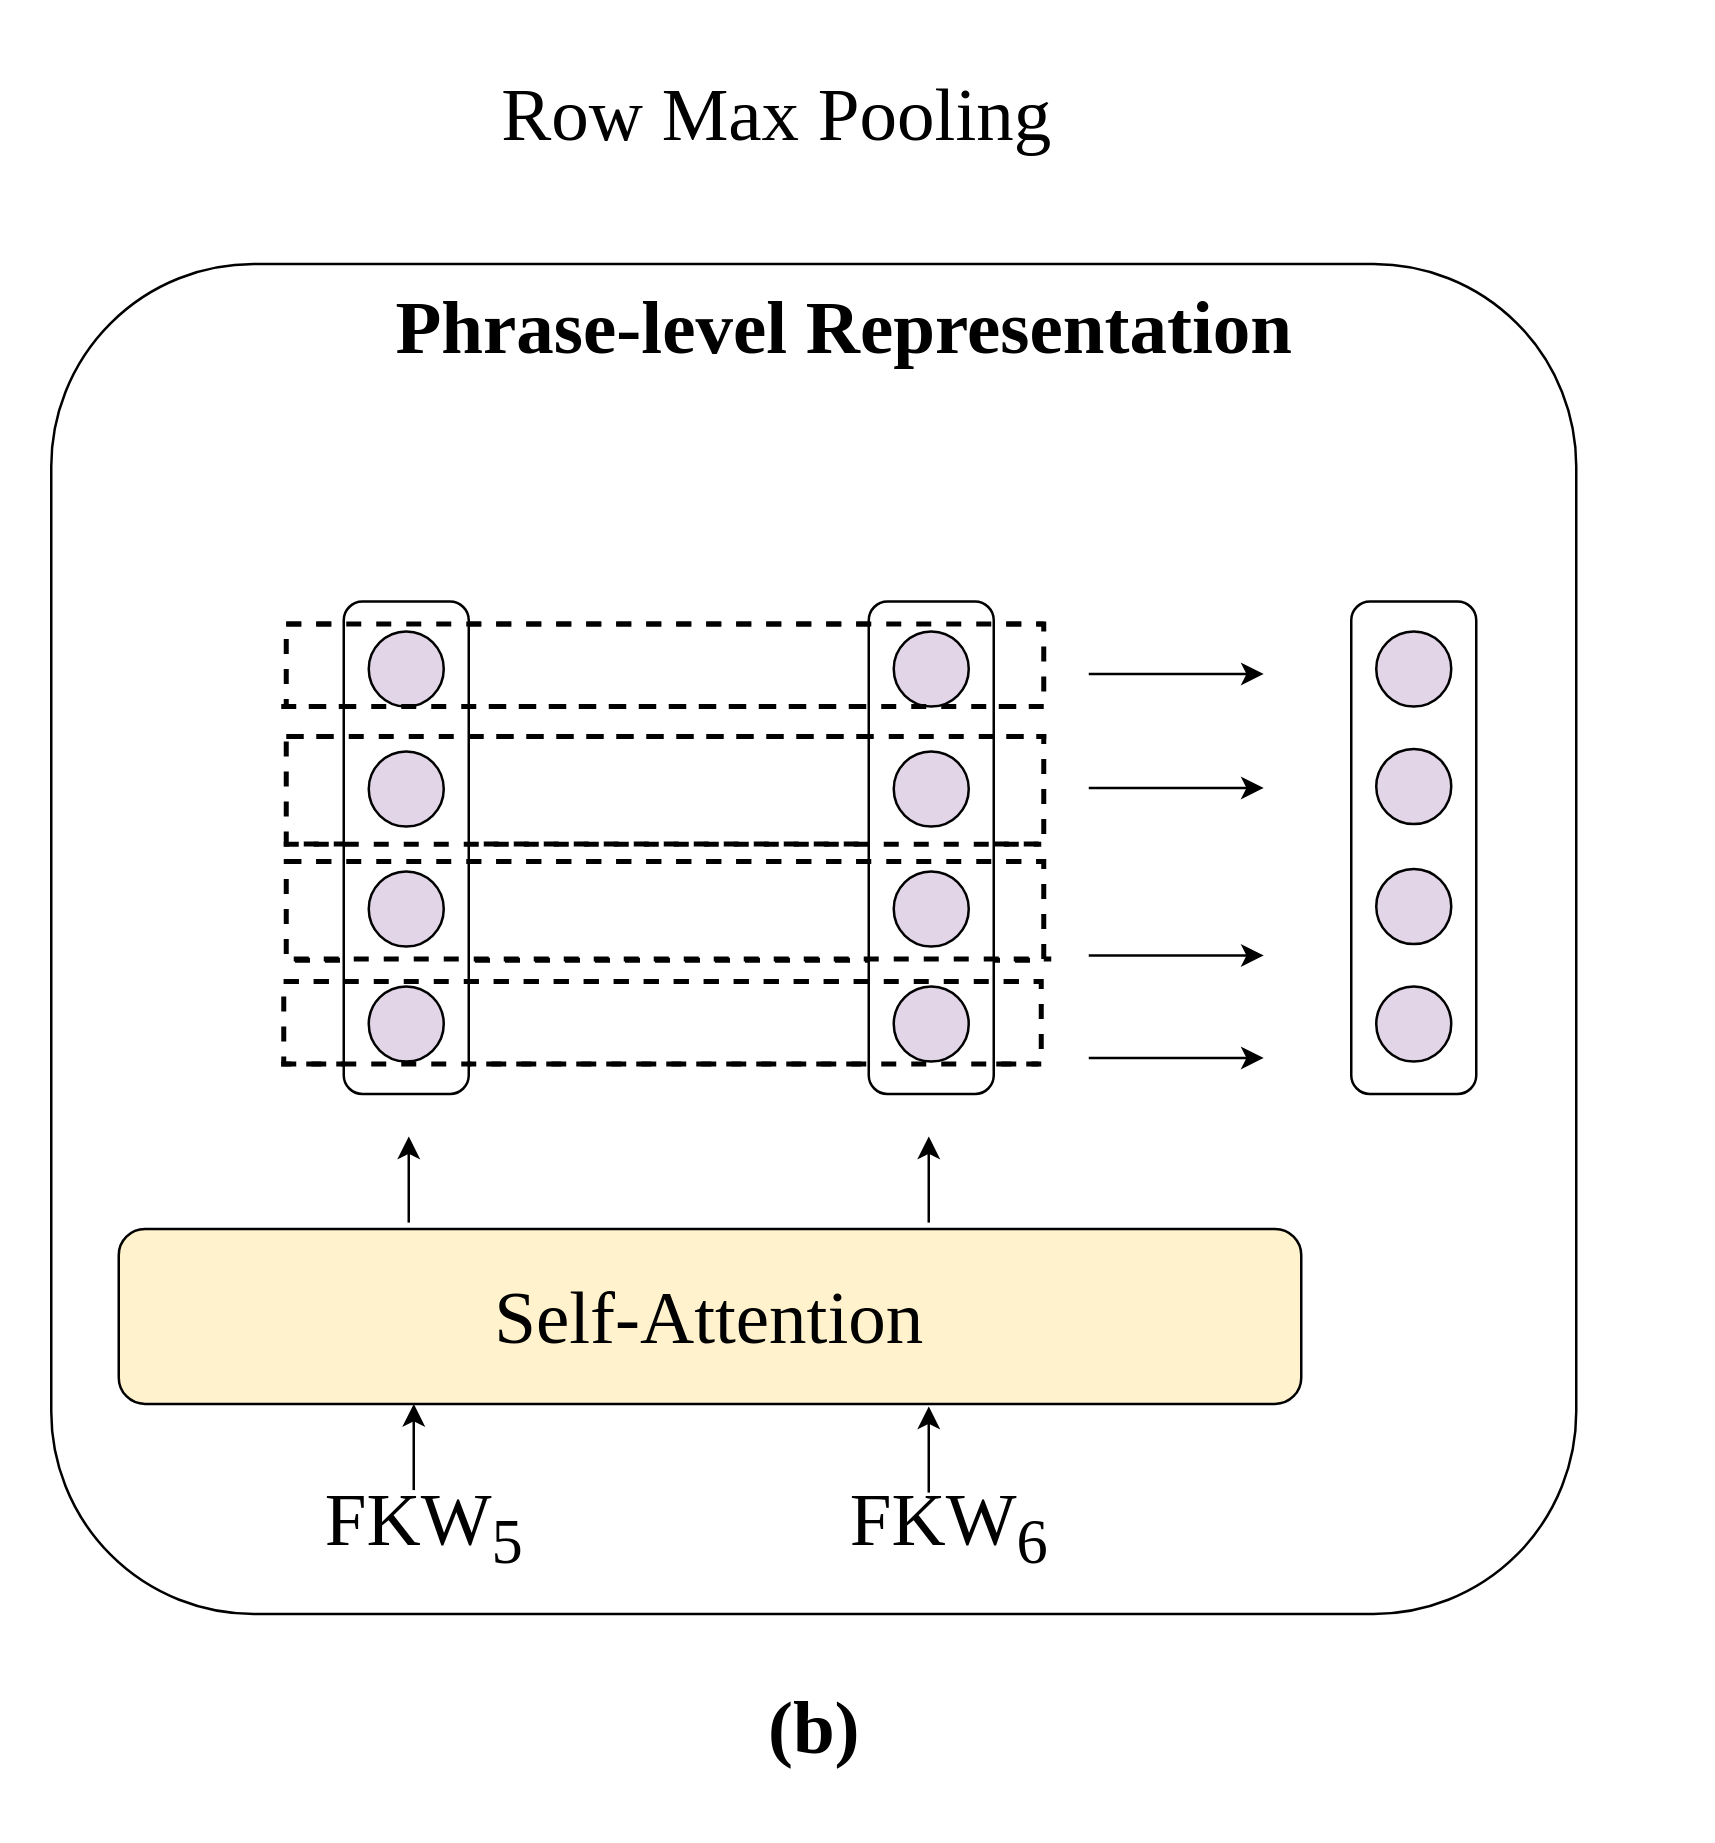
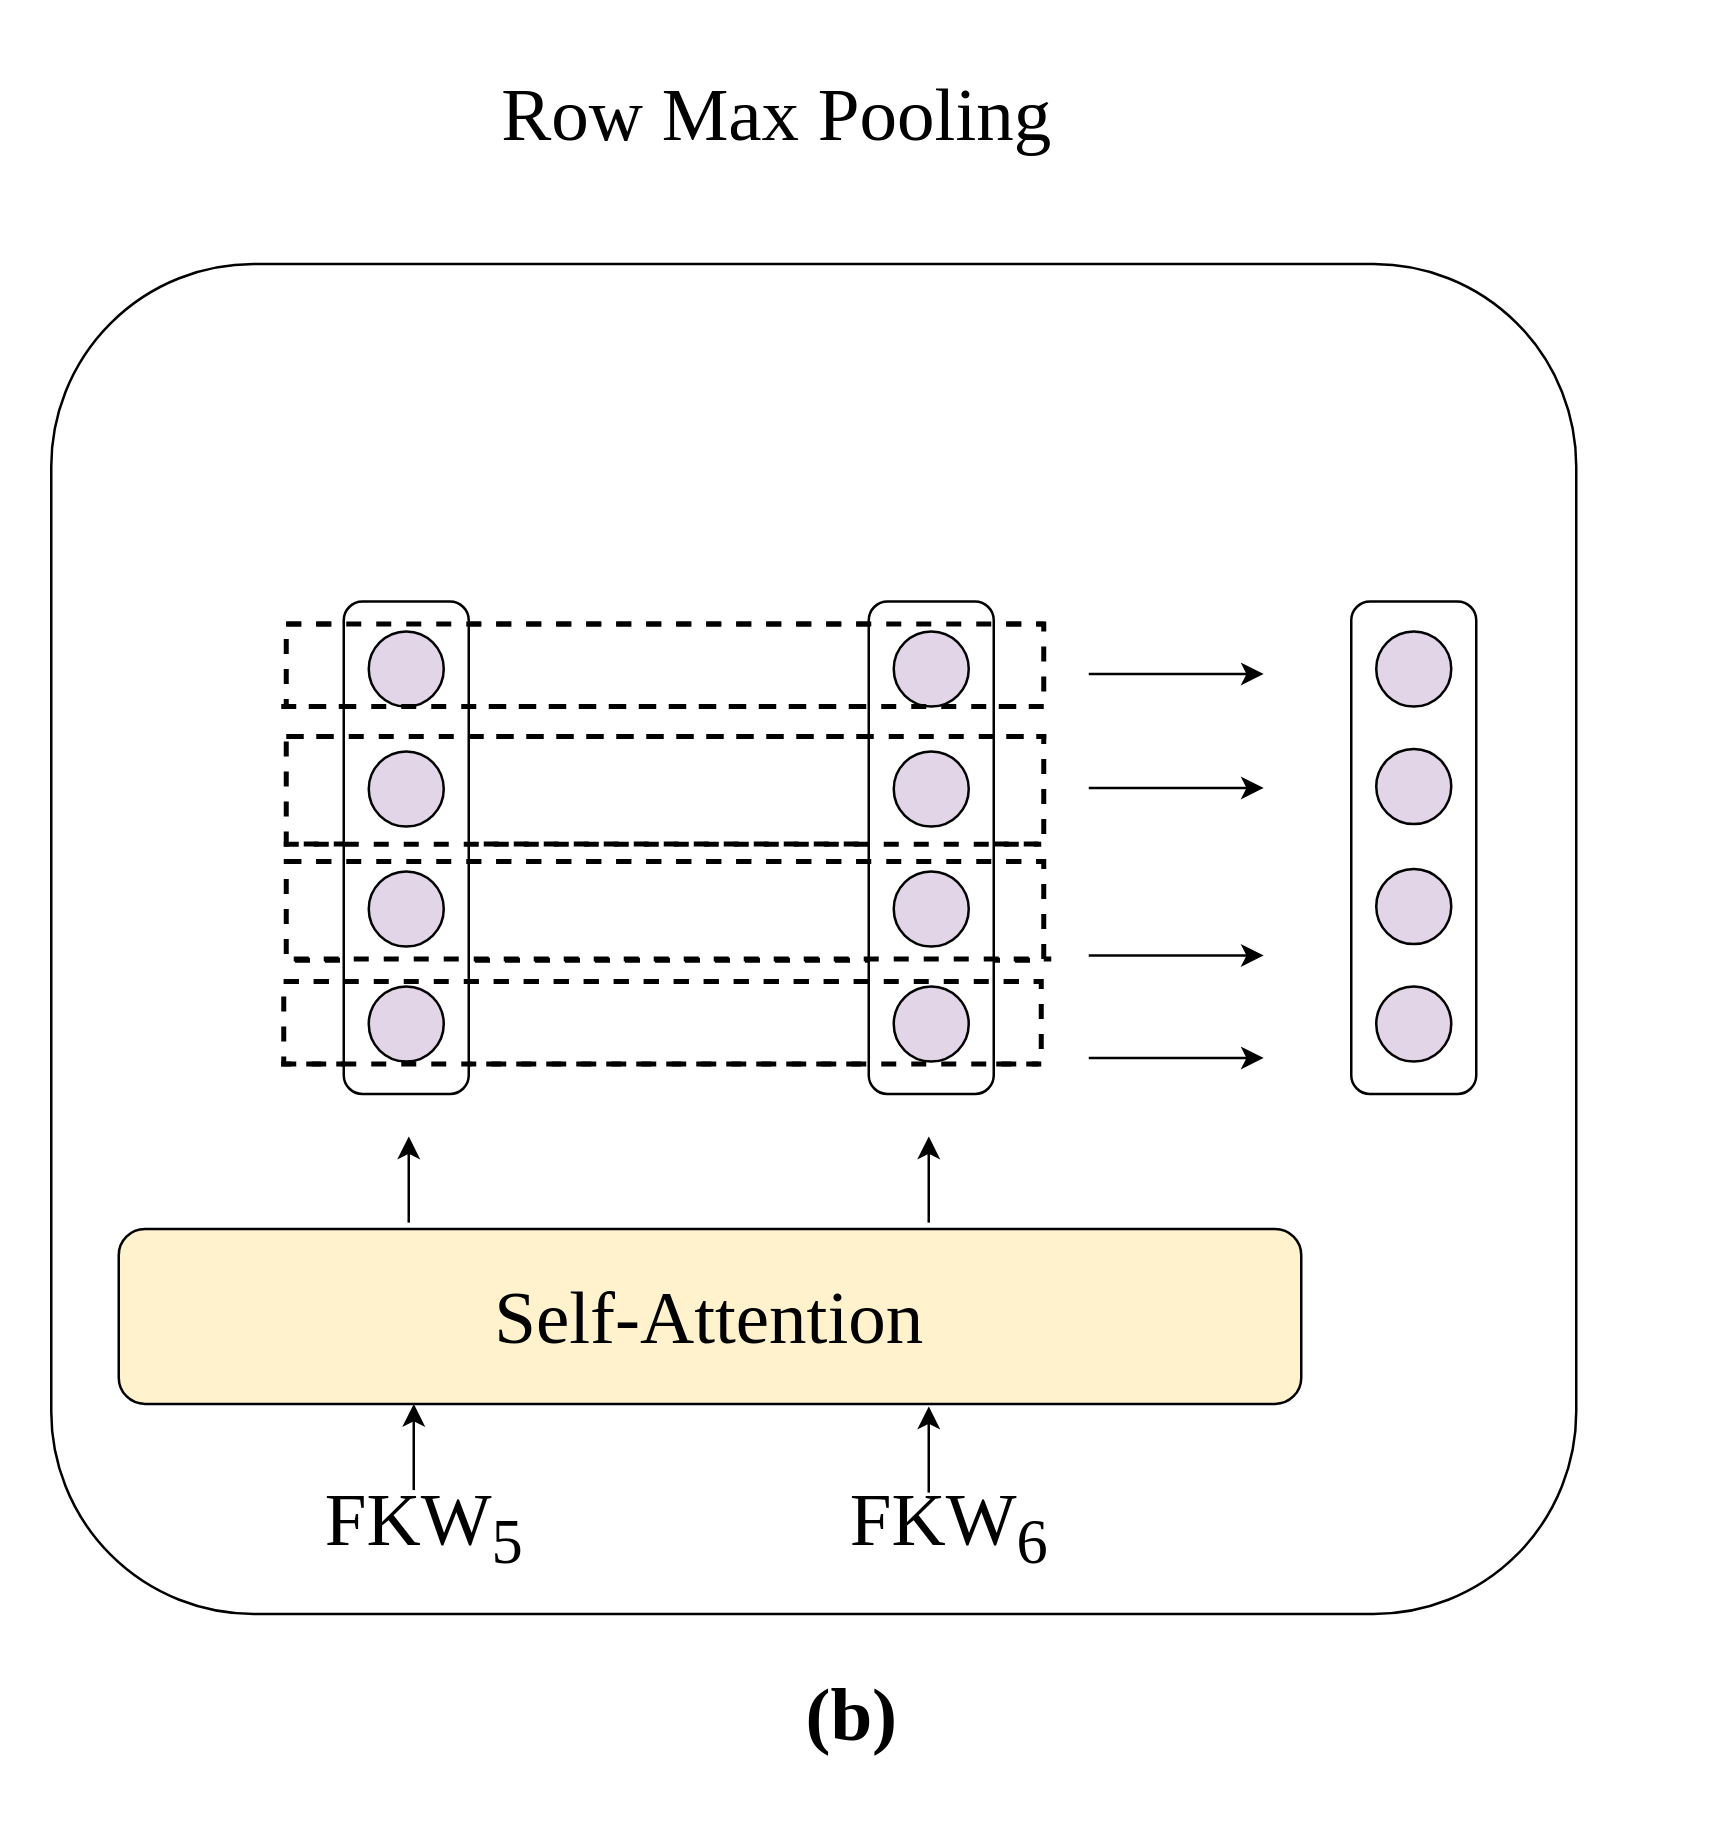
node "Phrase-level Representation": removed
node "(b)": moved (814, 1726) -> (851, 1714)
